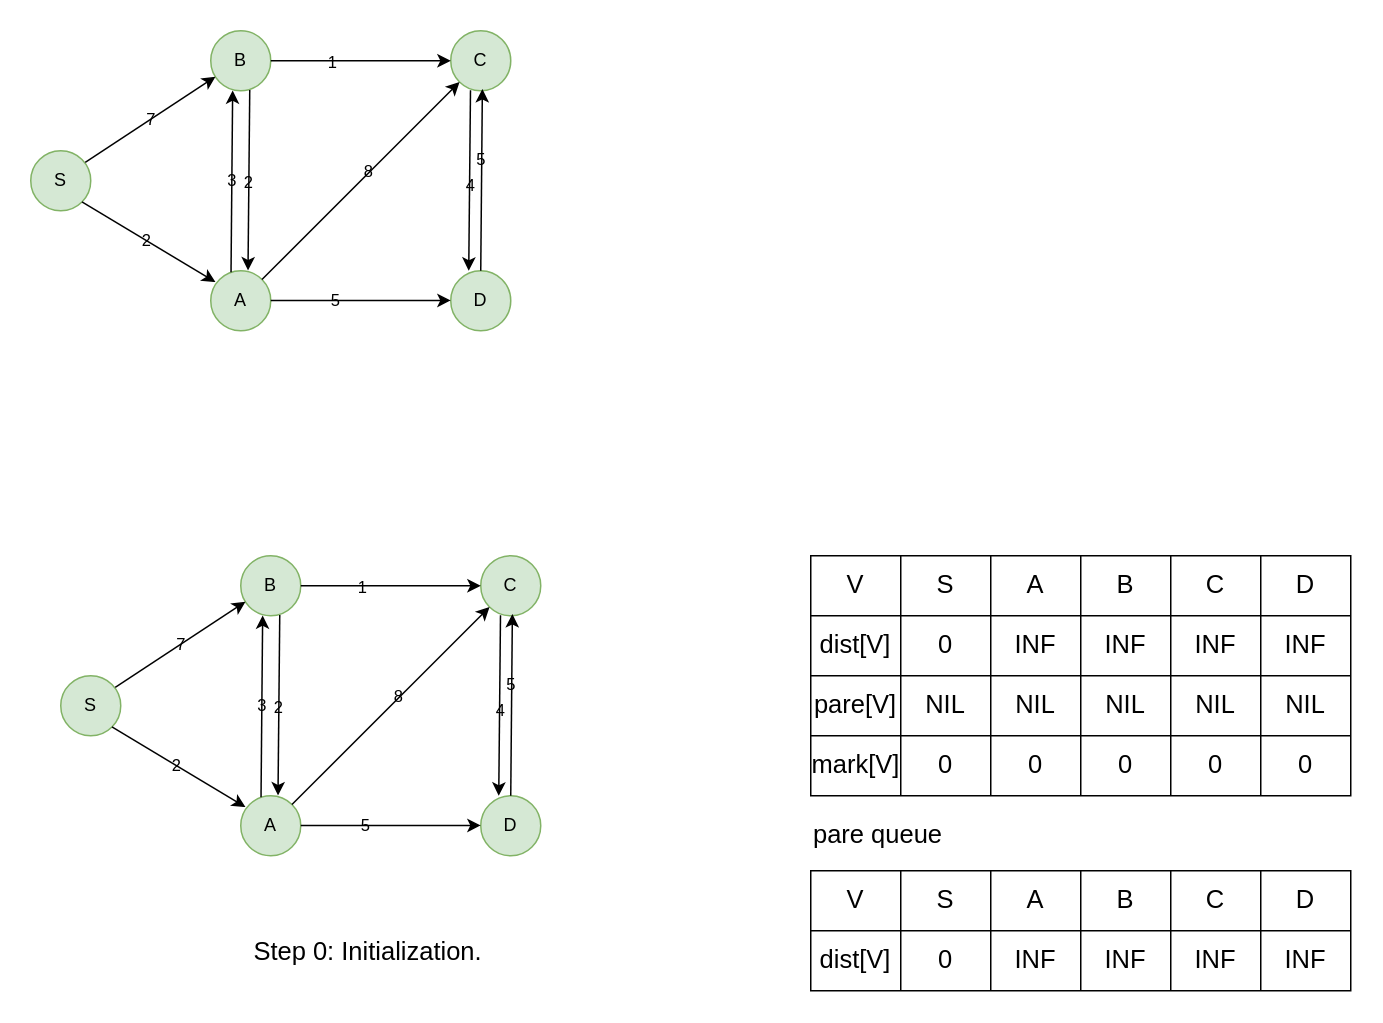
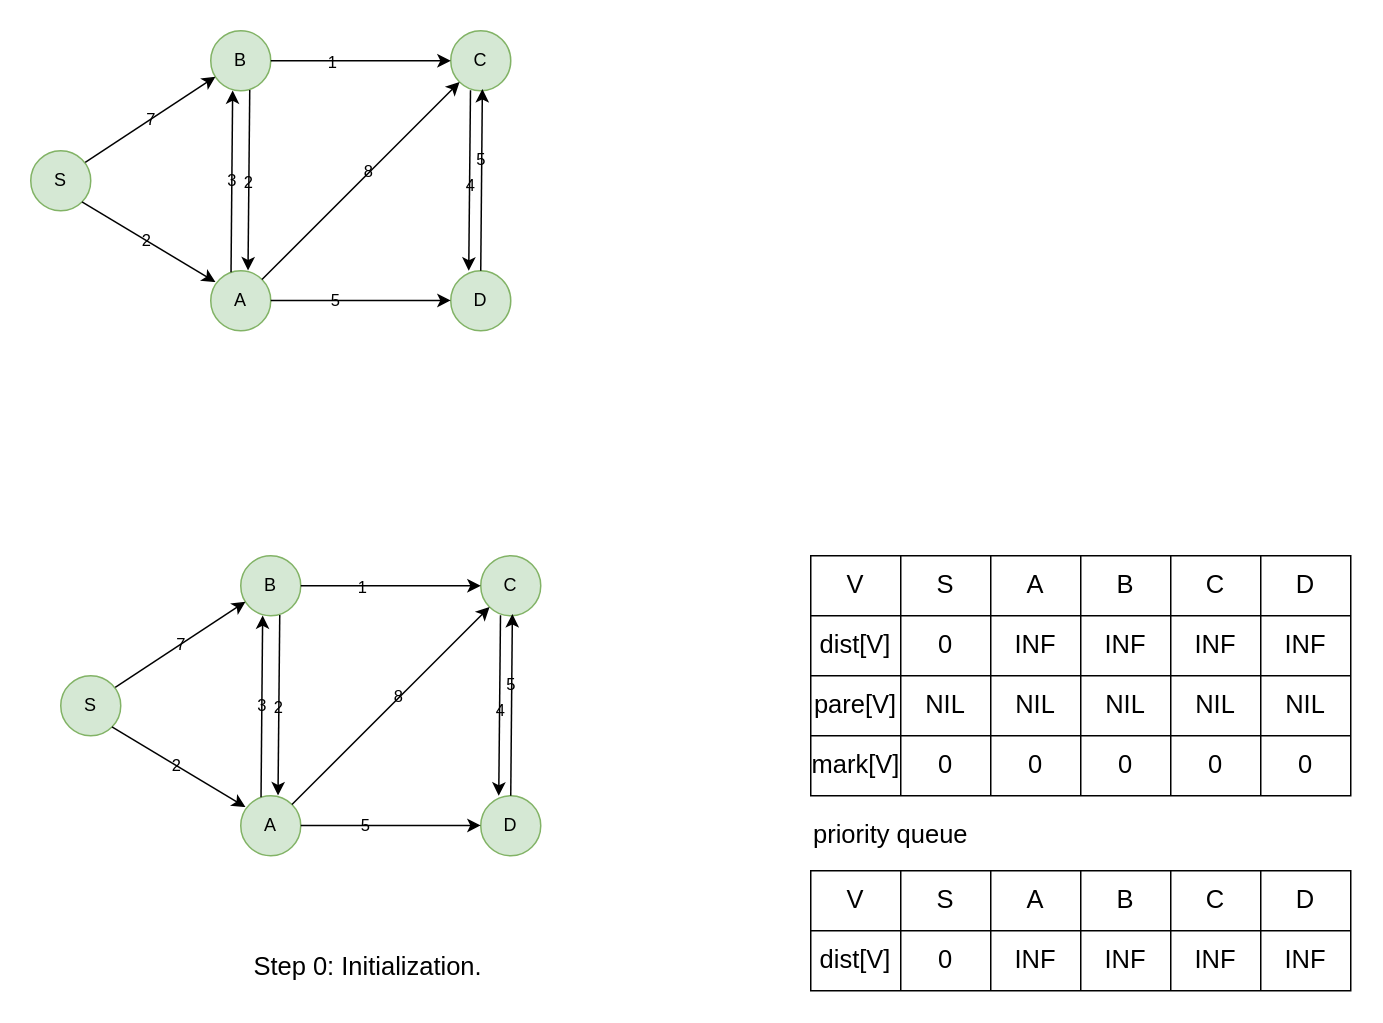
node "pare queue": label "pare queue" -> "priority queue"
node "Step 0: Initialization.": moved (368, 953) -> (368, 968)
